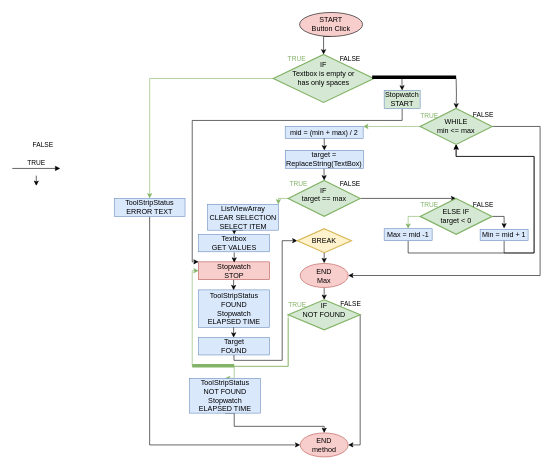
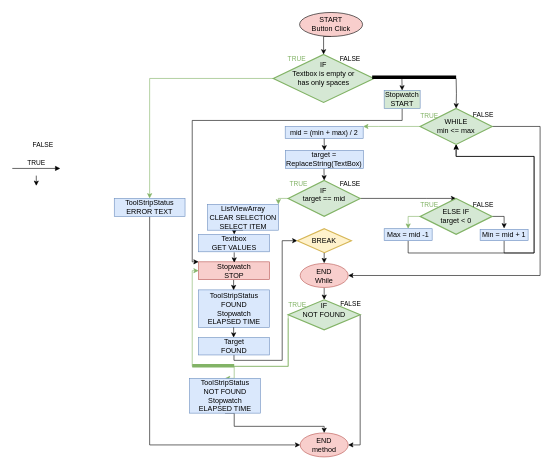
node "target == max": label "target == max" -> "target == mid"
node "END Max": label "END Max" -> "END While"
